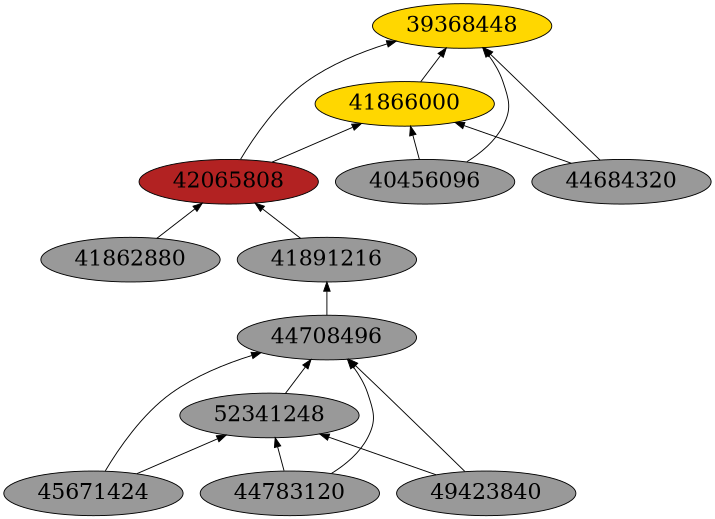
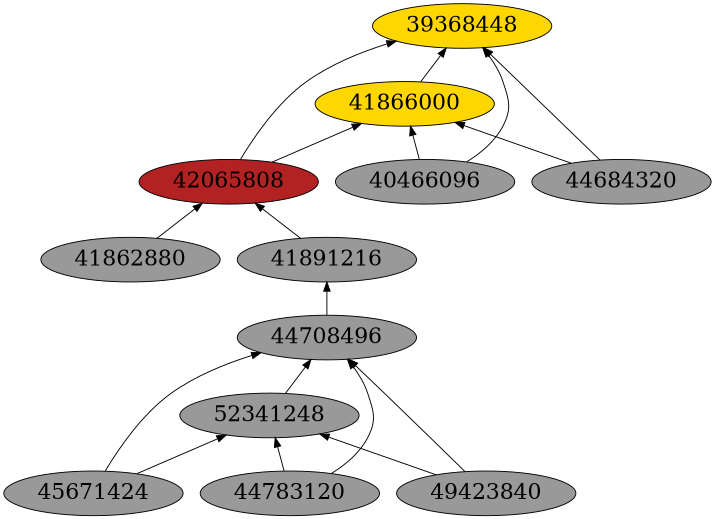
node "40456096": label "40456096" -> "40466096"
